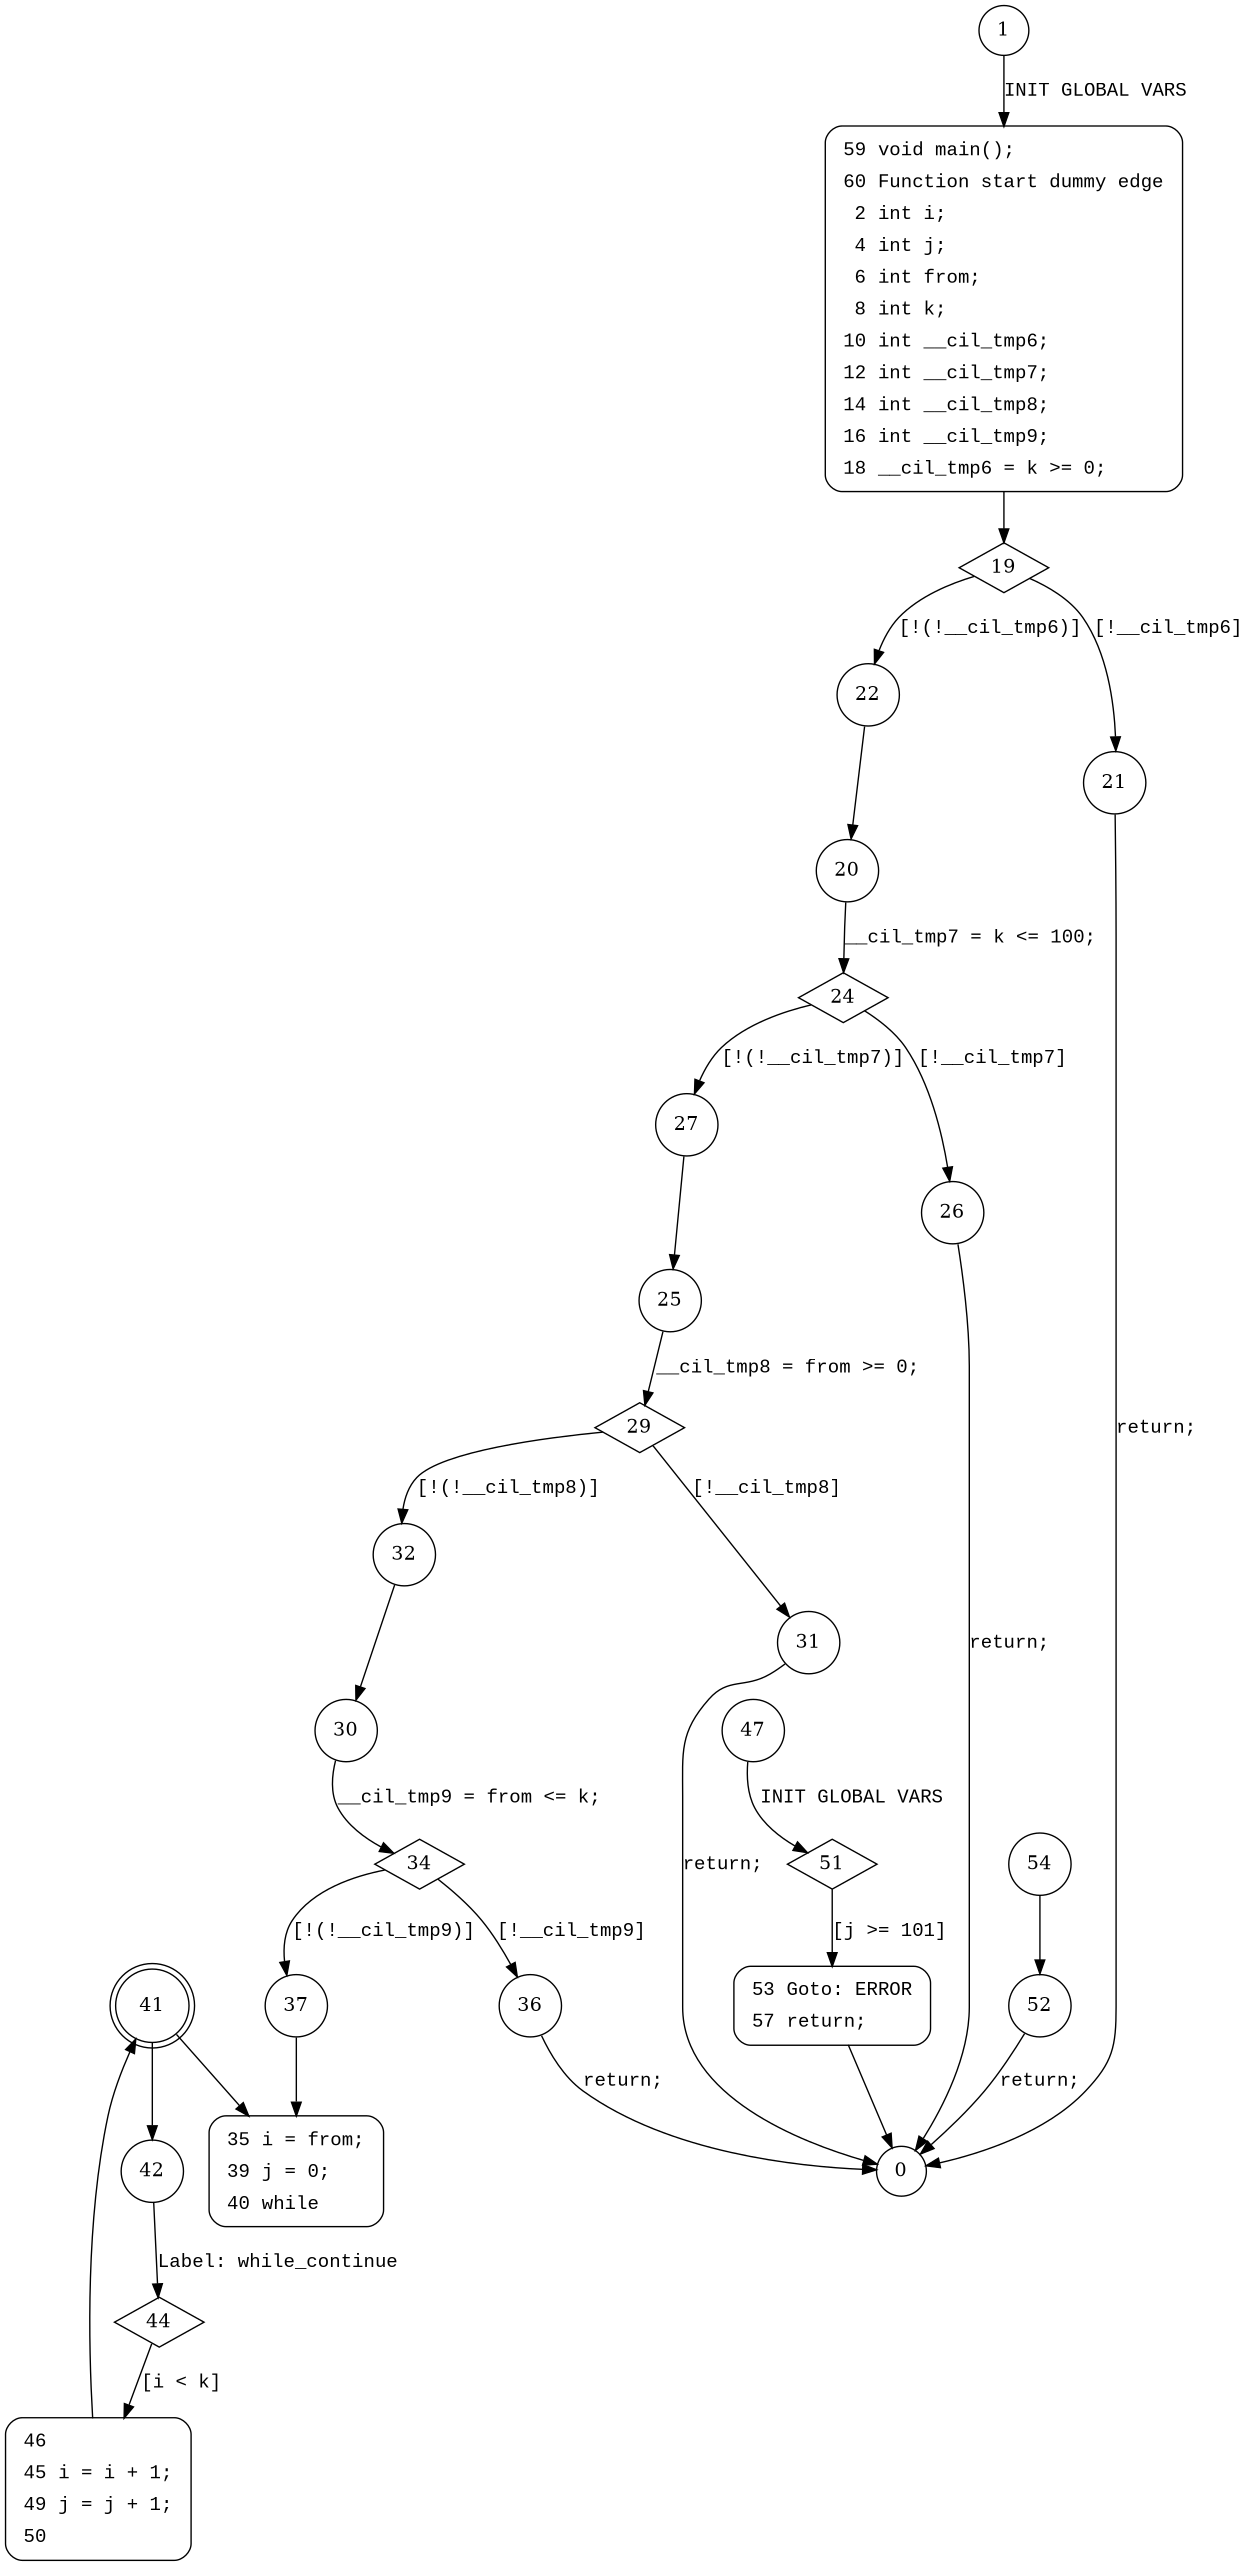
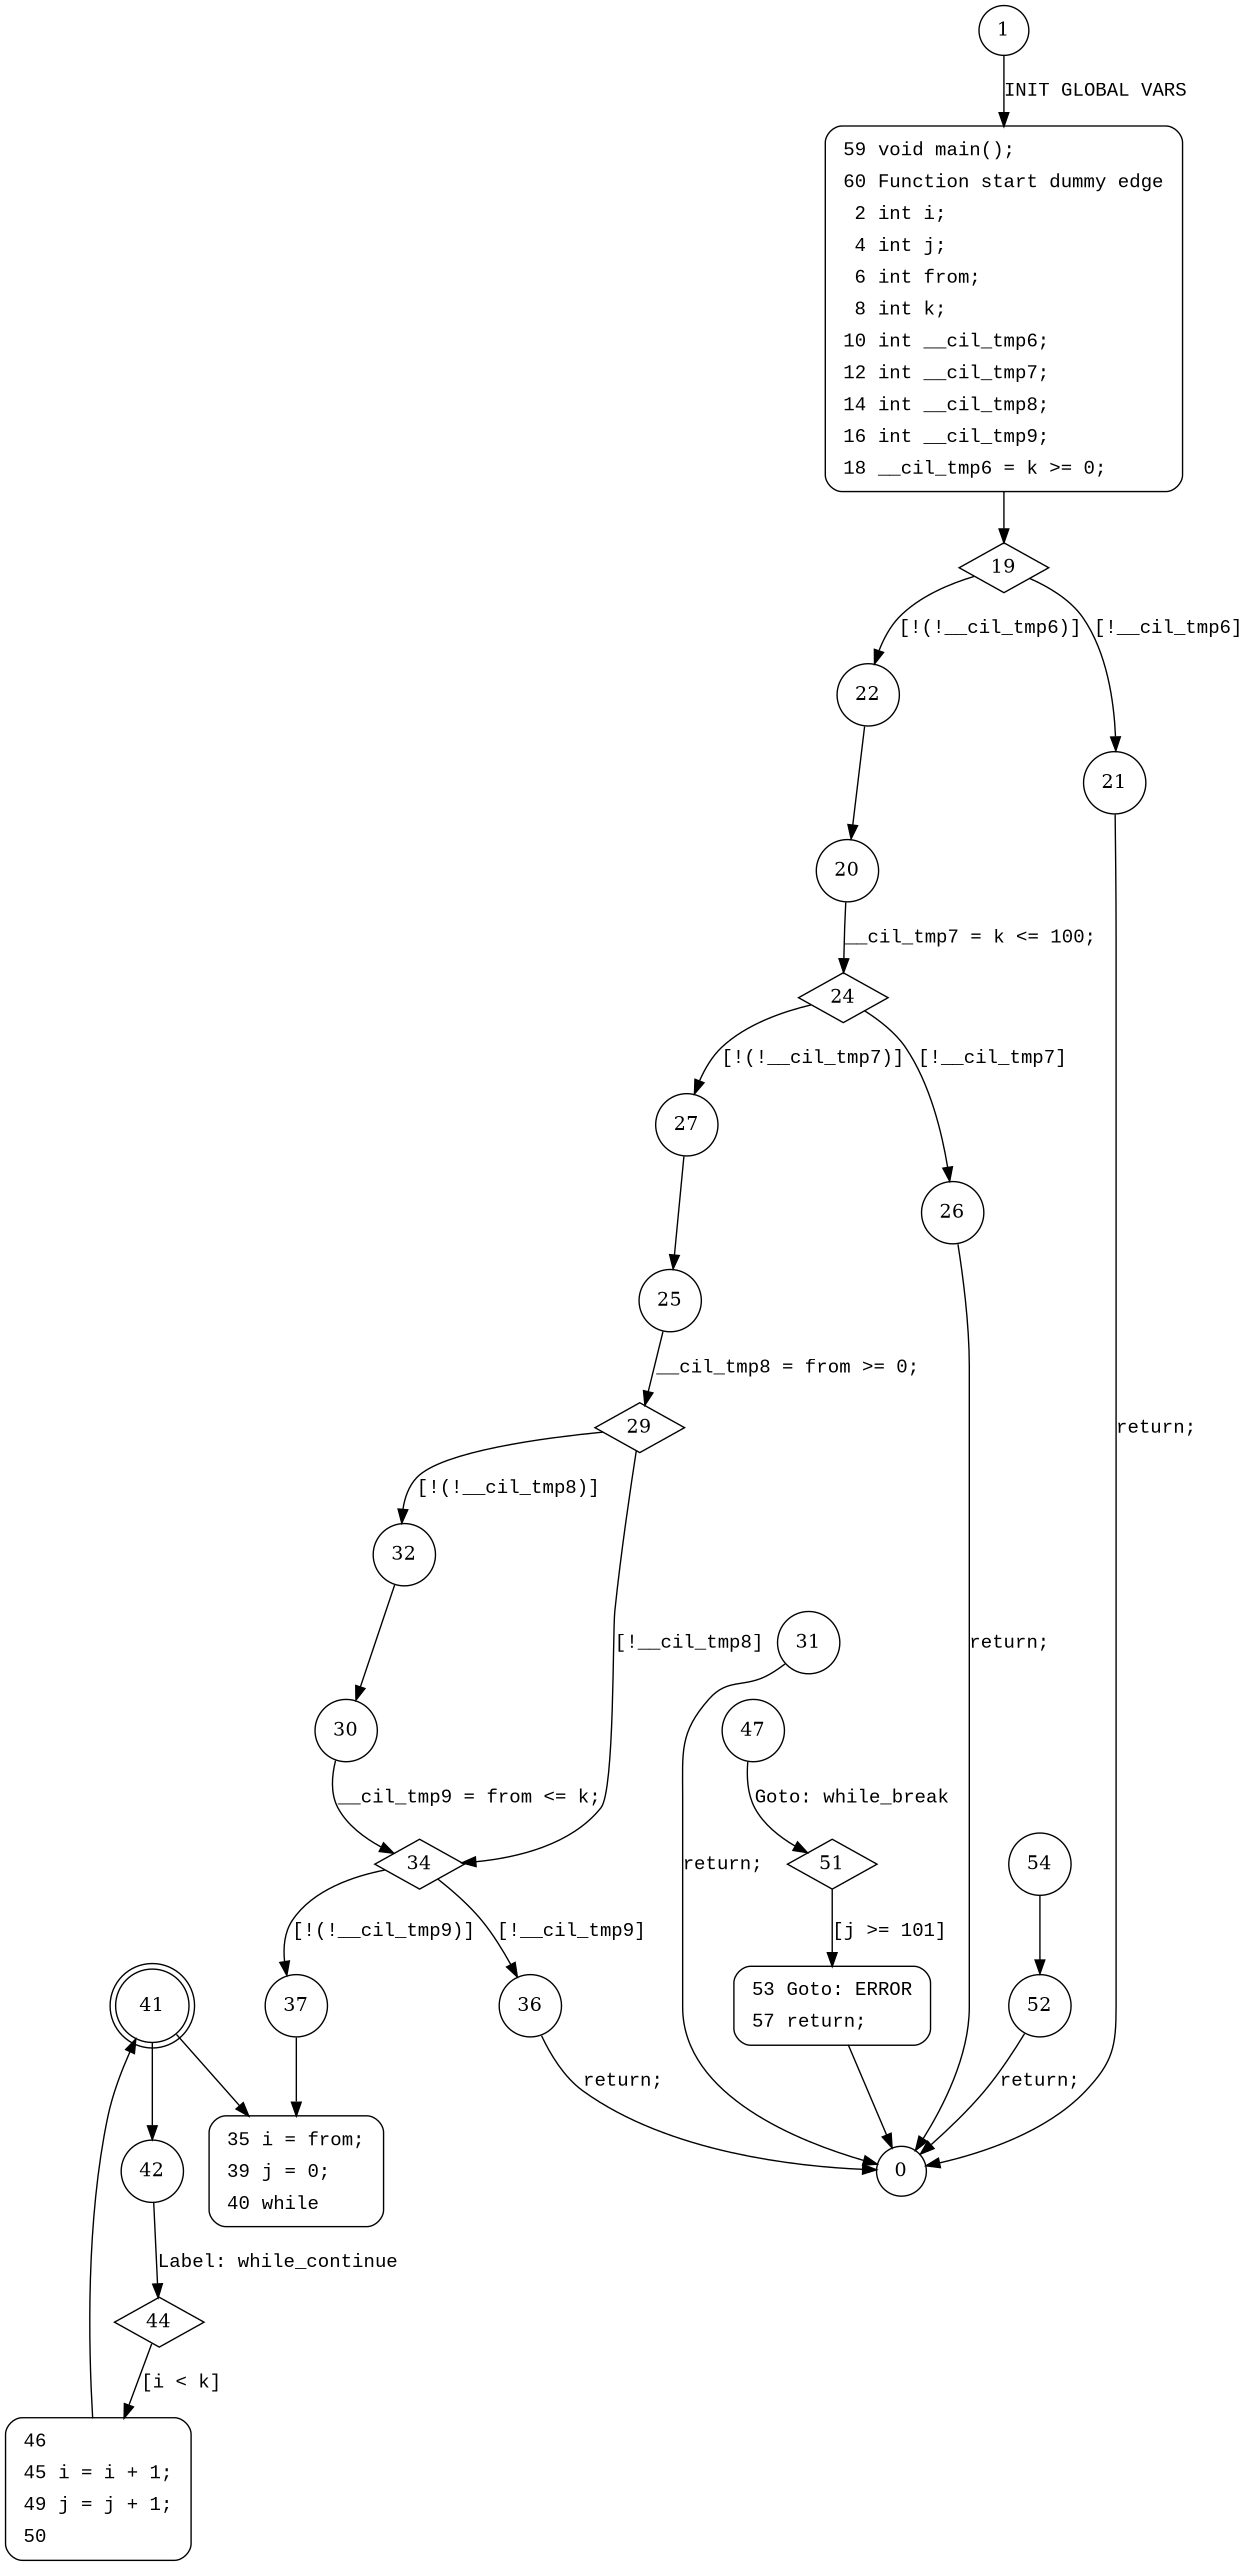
edge "29" -> "31": now "29" -> "34"
edge "47" -> "51": label "INIT GLOBAL VARS" -> "Goto: while_break"
